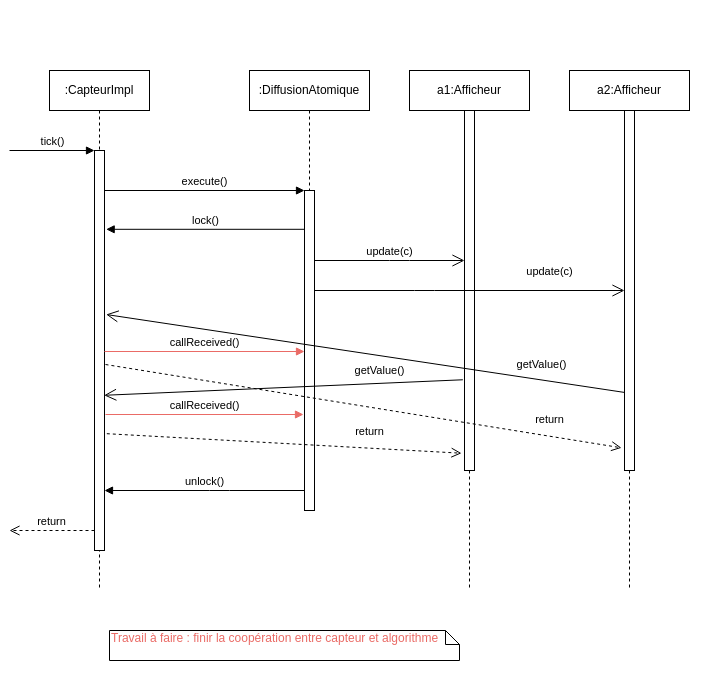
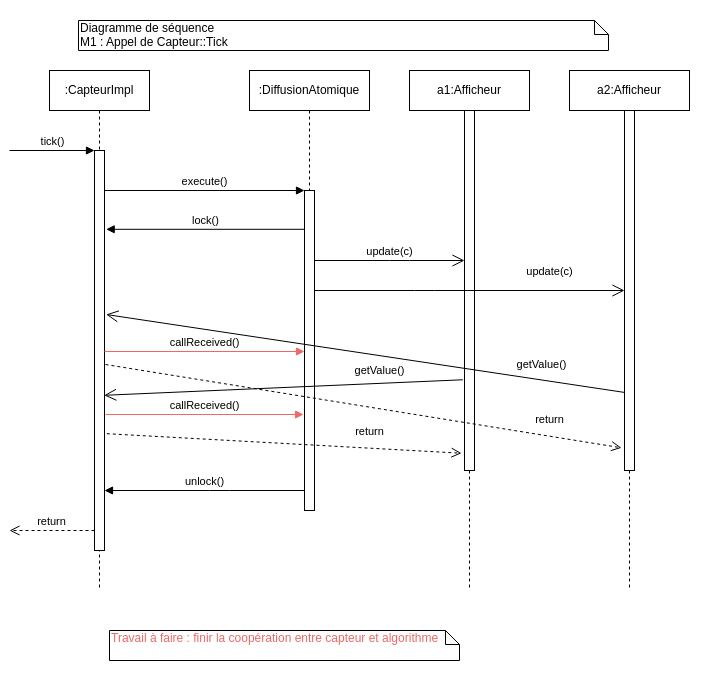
node "Diagramme de séquence M1 : Appel de Capteur::Tick": added
